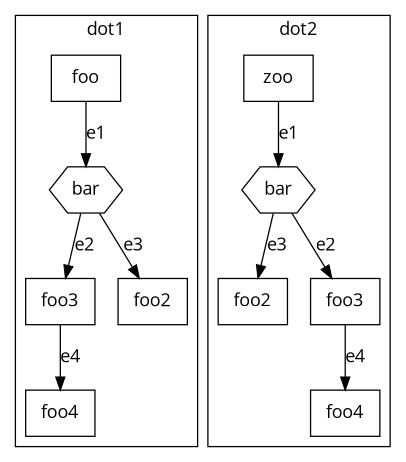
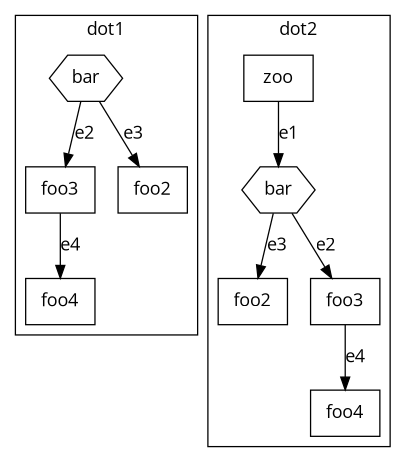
node "foo": removed
